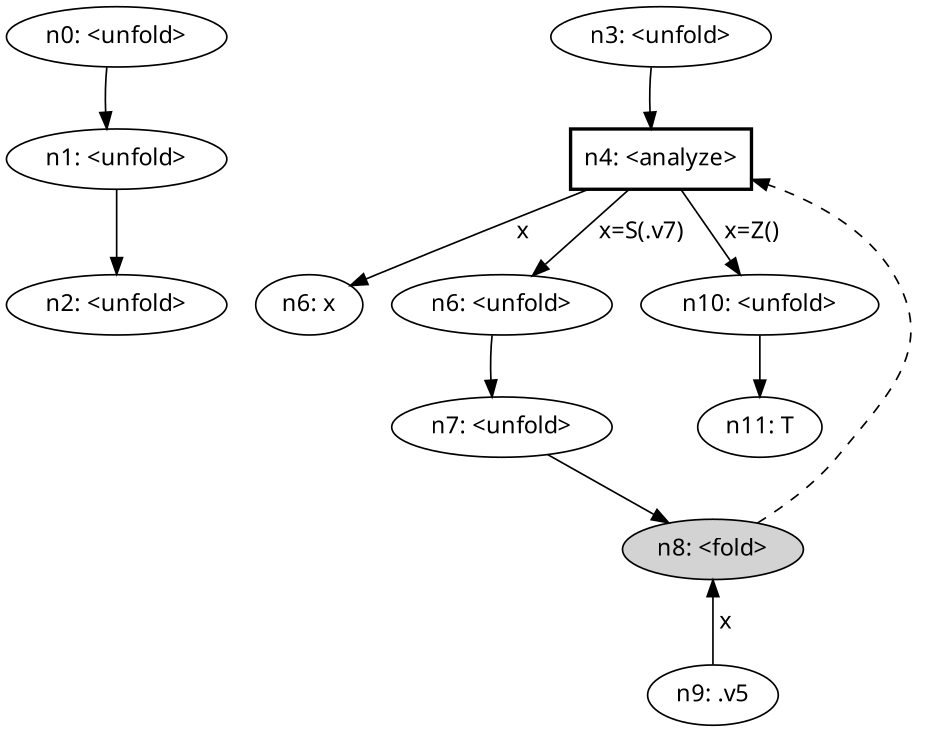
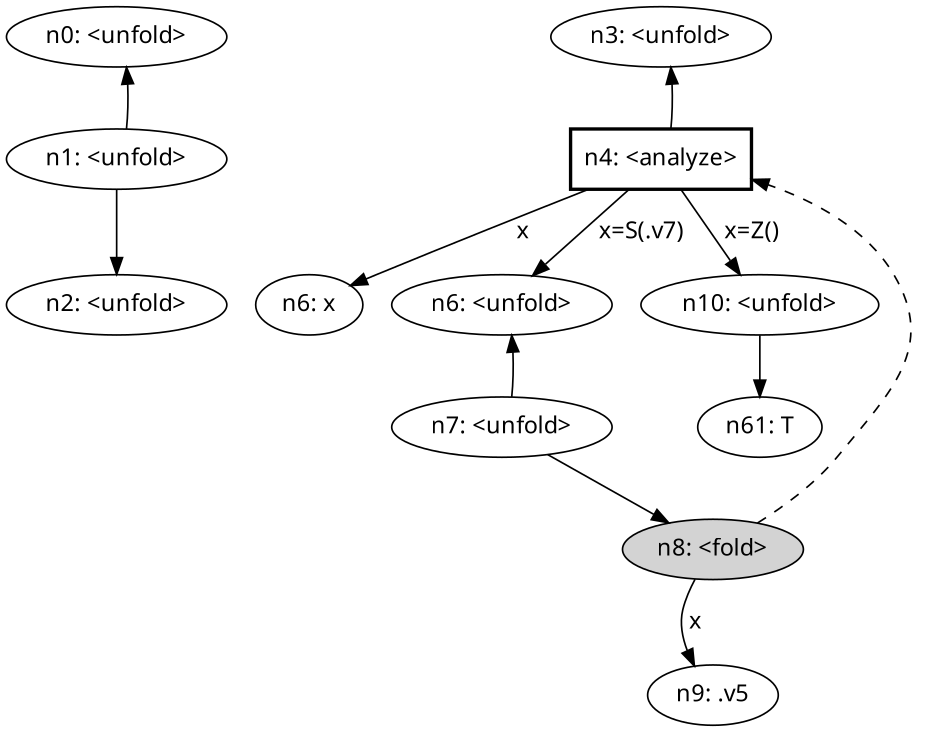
edge "n0: <unfold>" -> "n1: <unfold>": reversed
edge "n3: <unfold>" -> "n4: <analyze>": reversed
edge "n6: <unfold>" -> "n7: <unfold>": reversed
node "n11: T": label "n11: T" -> "n61: T"
edge "n9: .v5" -> "n8: <fold>": reversed
